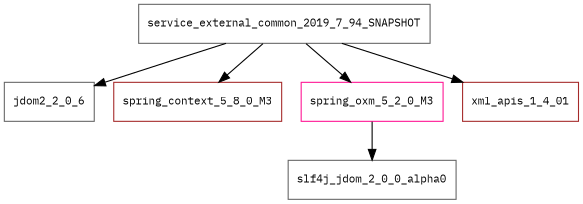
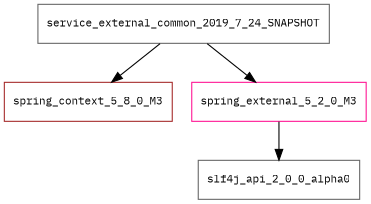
node "service_external_common_2019_7_94_SNAPSHOT": label "service_external_common_2019_7_94_SNAPSHOT" -> "service_external_common_2019_7_24_SNAPSHOT"
node "jdom2_2_0_6": removed
node "spring_oxm_5_2_0_M3": label "spring_oxm_5_2_0_M3" -> "spring_external_5_2_0_M3"
node "xml_apis_1_4_01": removed
node "slf4j_jdom_2_0_0_alpha0": label "slf4j_jdom_2_0_0_alpha0" -> "slf4j_api_2_0_0_alpha0"
